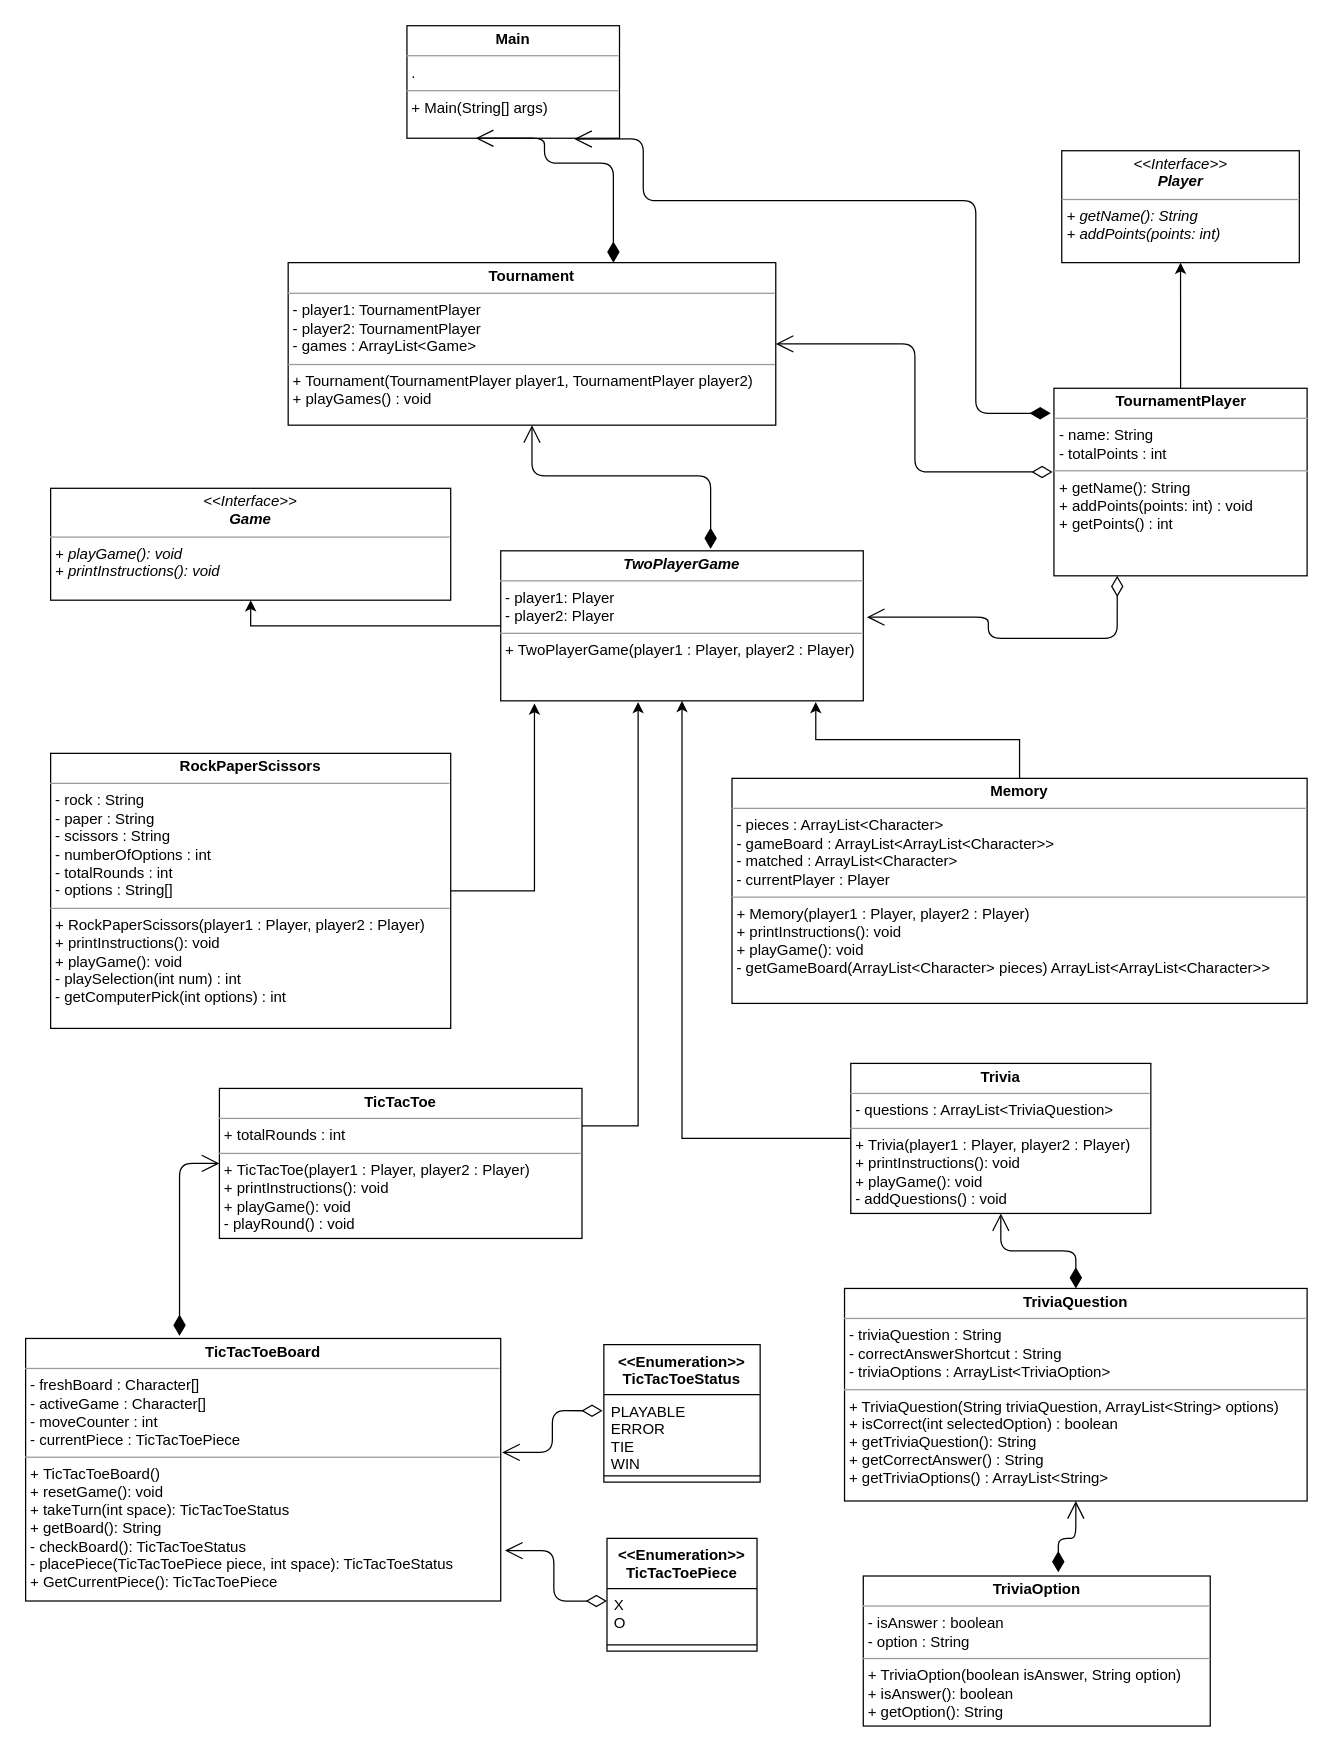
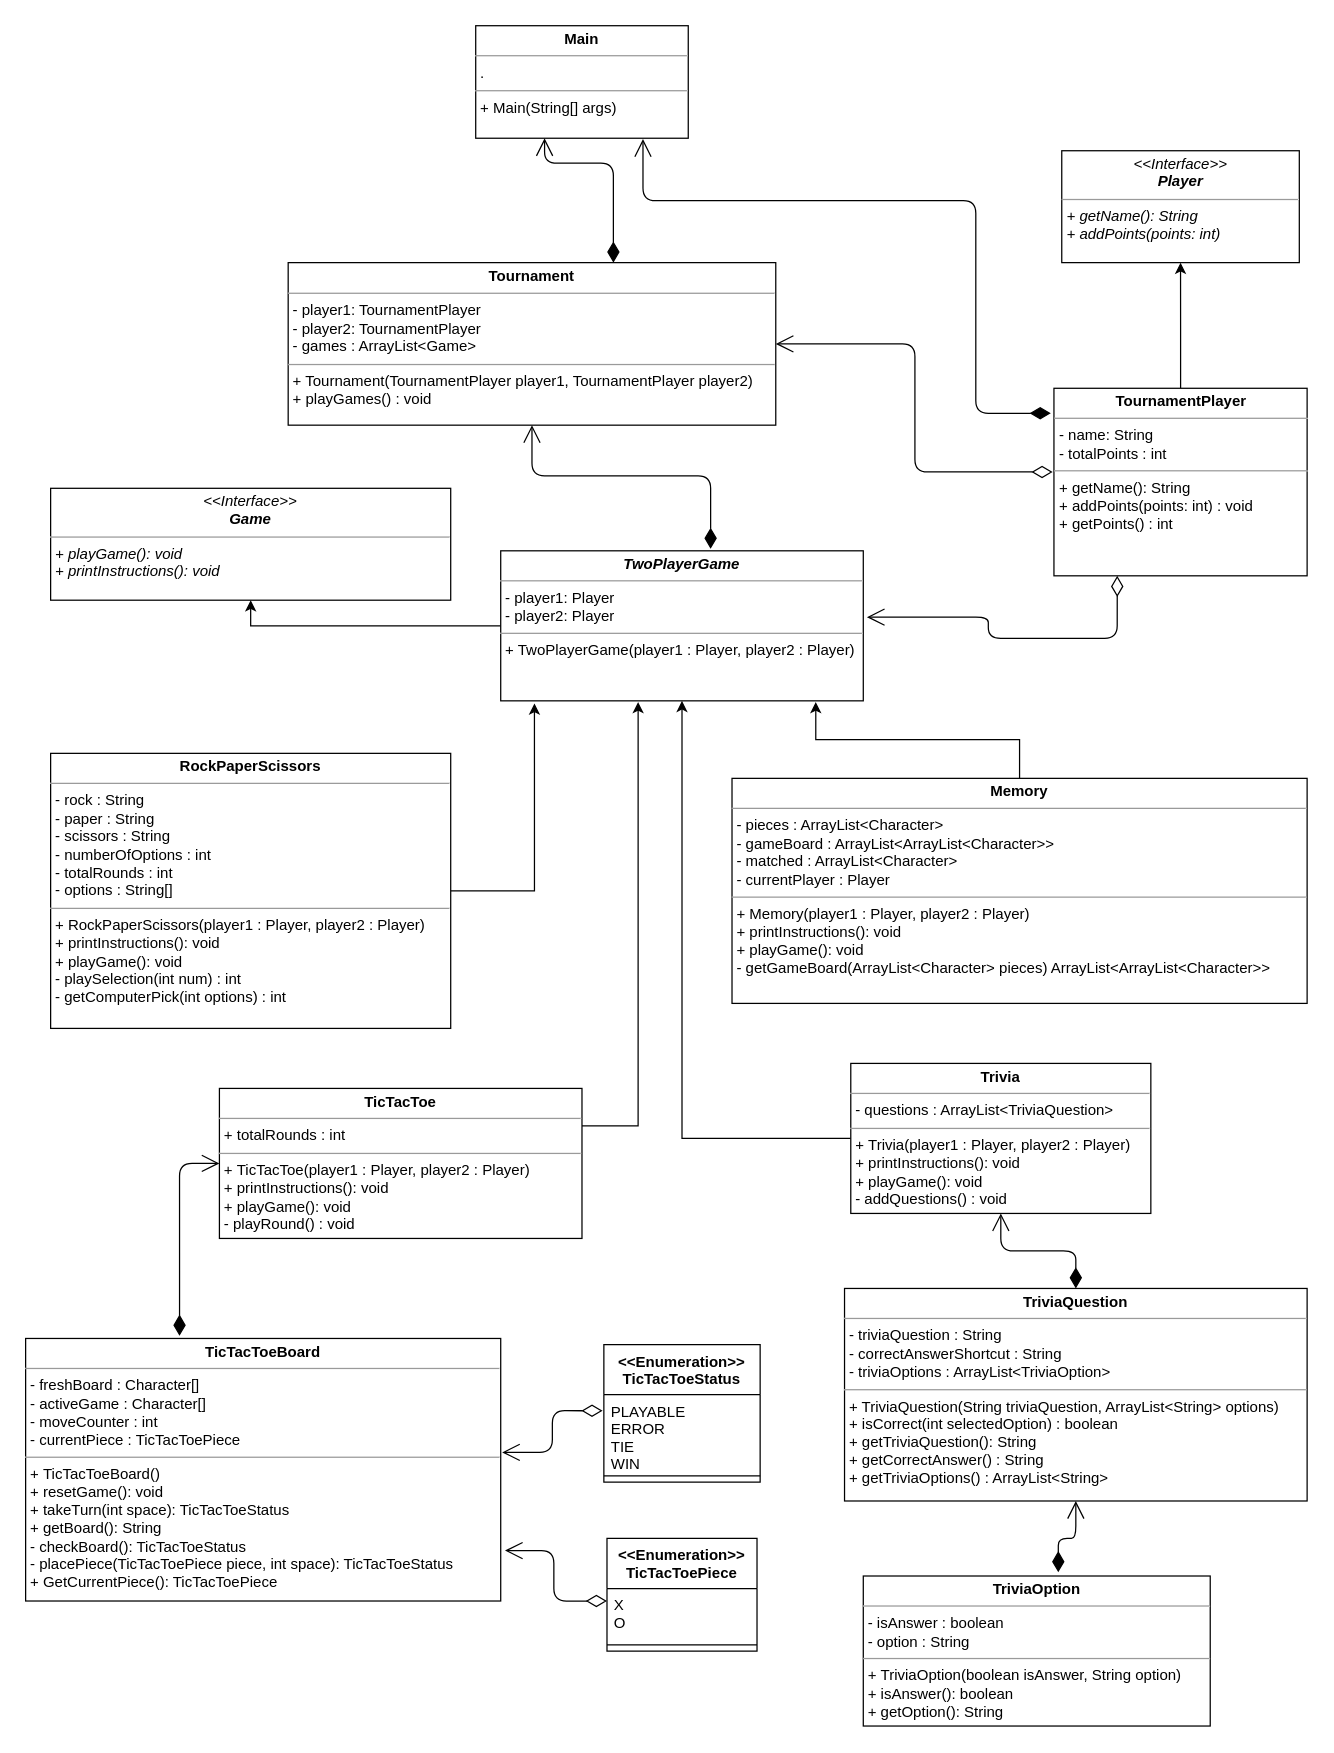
node "Main . + Main(String[] args)": moved (513, 82) -> (582, 82)
